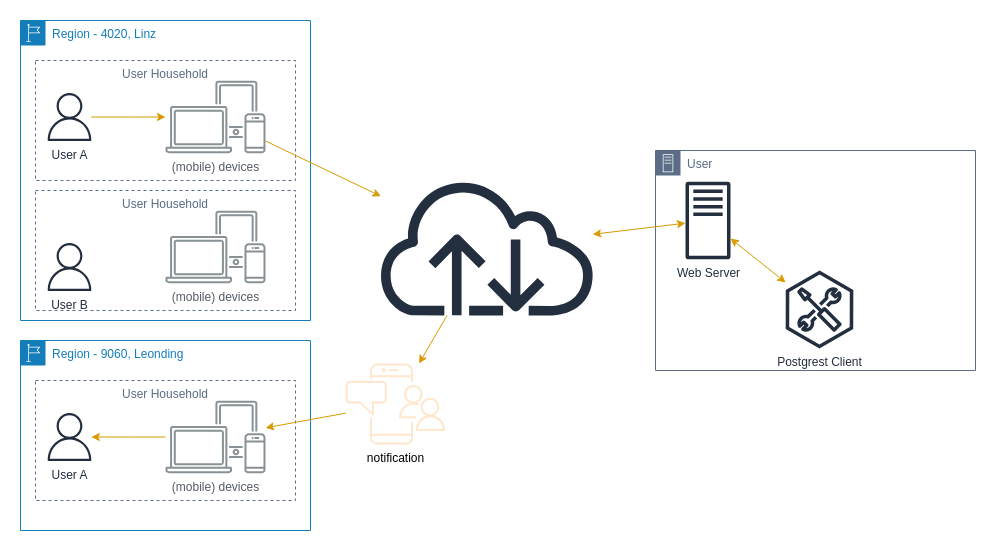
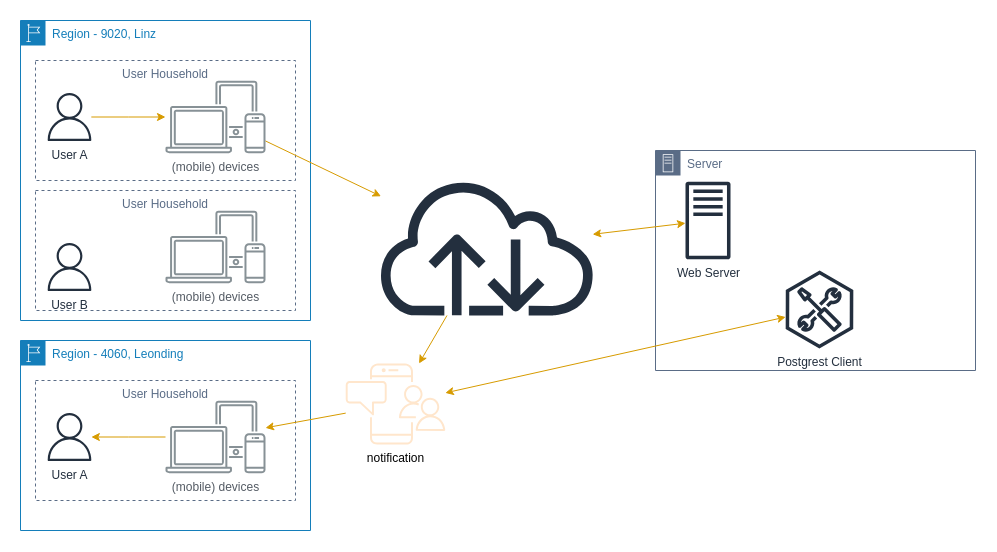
node "Region - 4020, Linz": label "Region - 4020, Linz" -> "Region - 9020, Linz"
node "User": label "User" -> "Server"
edge "Web Server" -- "Postgrest Client": now "notification" -- "Postgrest Client"
node "Region - 9060, Leonding": label "Region - 9060, Leonding" -> "Region - 4060, Leonding"
